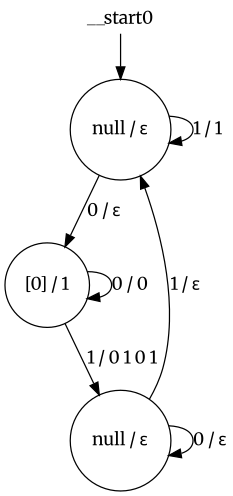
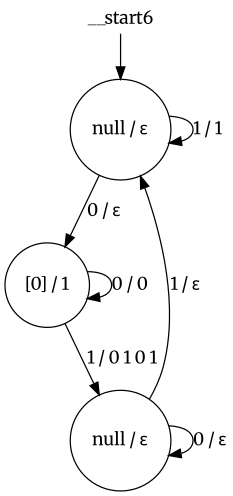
node "__start0": label "__start0" -> "__start6"
